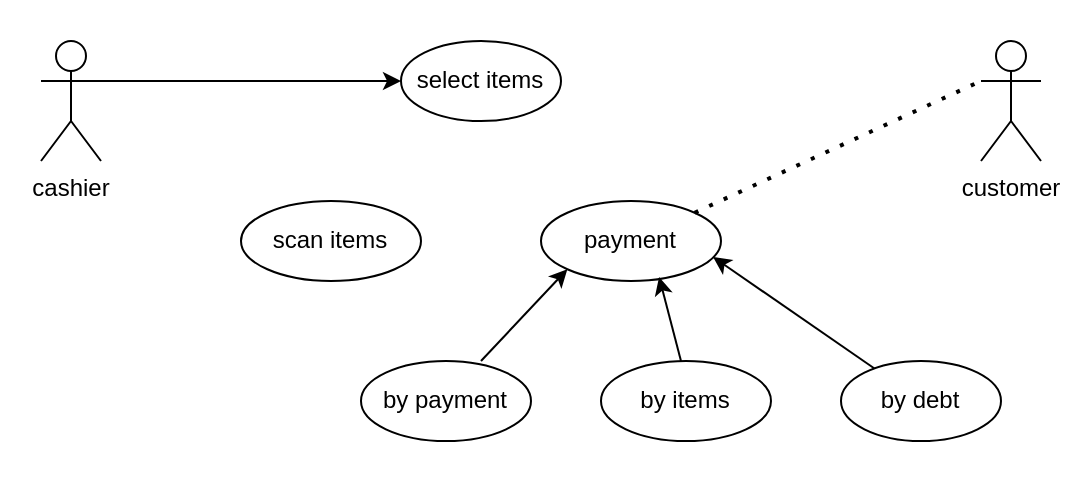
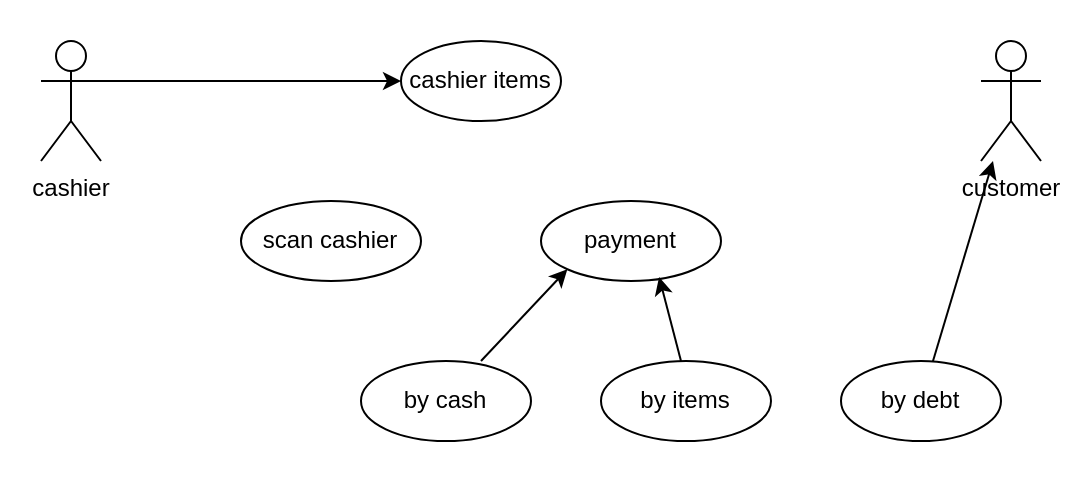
node "select items": label "select items" -> "cashier items"
edge "customer" -- "payment": removed
node "scan items": label "scan items" -> "scan cashier"
edge "by debt" -> "payment": now "by debt" -> "customer"
node "by payment": label "by payment" -> "by cash"
